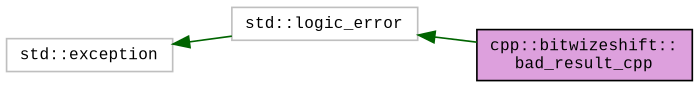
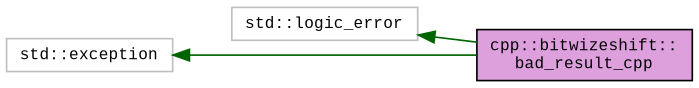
edge "std::logic_error" -> "std::exception": now "cpp::bitwizeshift:: bad_result_cpp" -> "std::exception"
